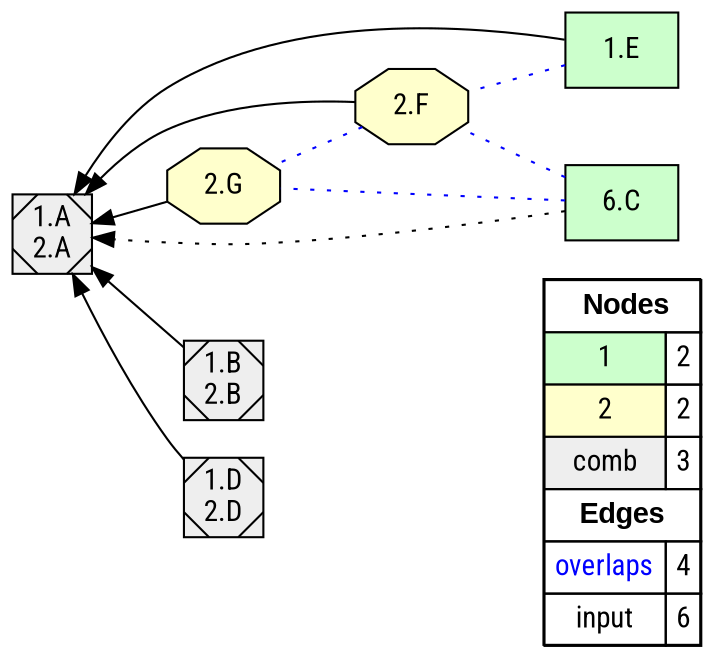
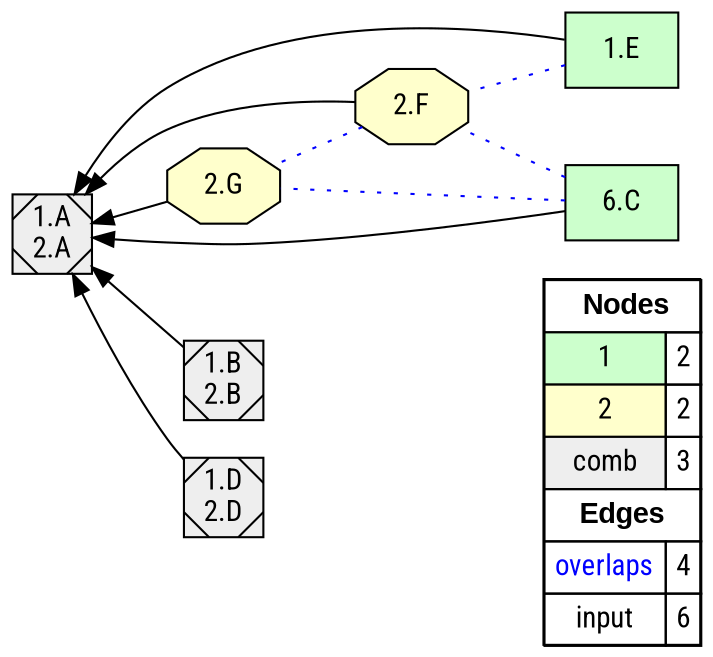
edge "6.C" -> "1.A 2.A": style dotted -> solid
